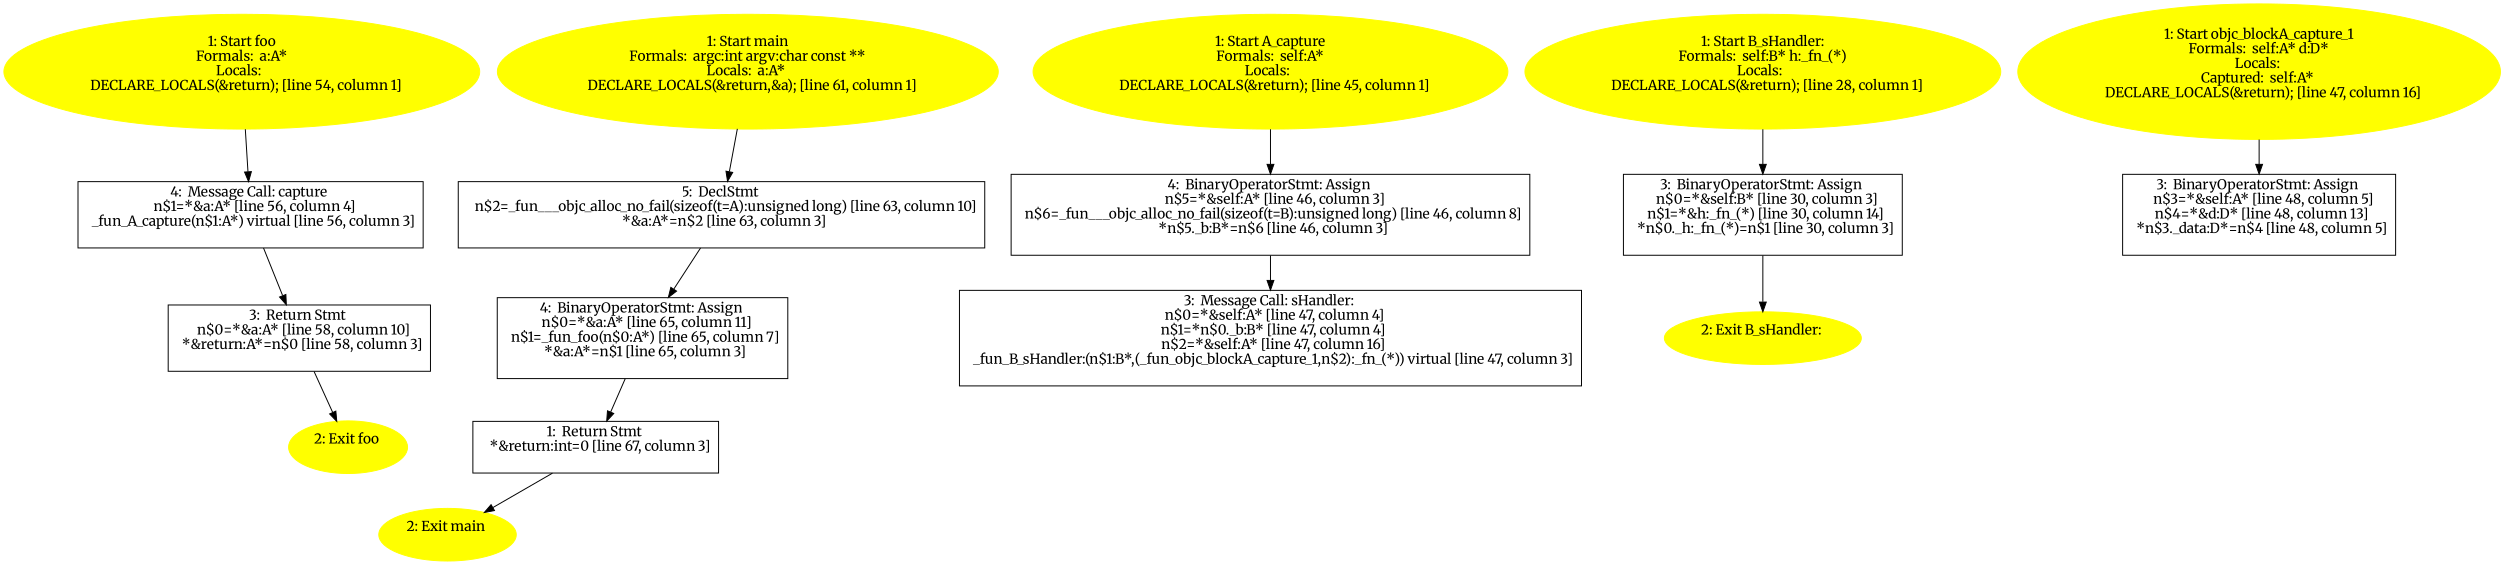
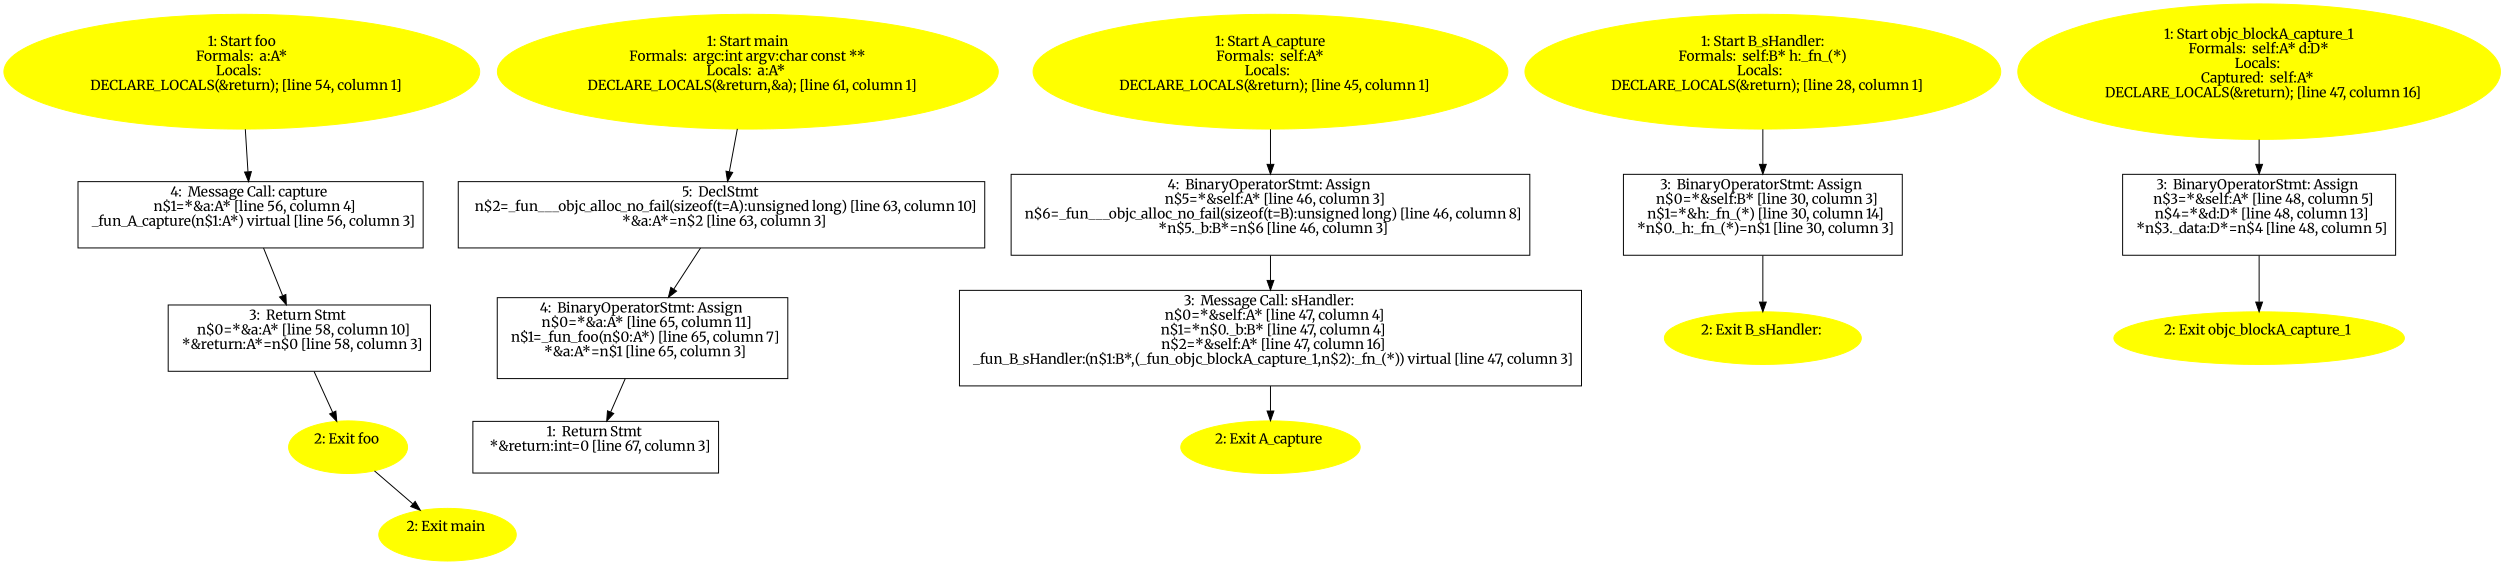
node "2: Exit objc_blockA_capture_1": added
node "2: Exit A_capture": added
edge "1:  Return Stmt *&return:int=0 [line 67, column 3]" -> "2: Exit main": now "2: Exit foo" -> "2: Exit main"
